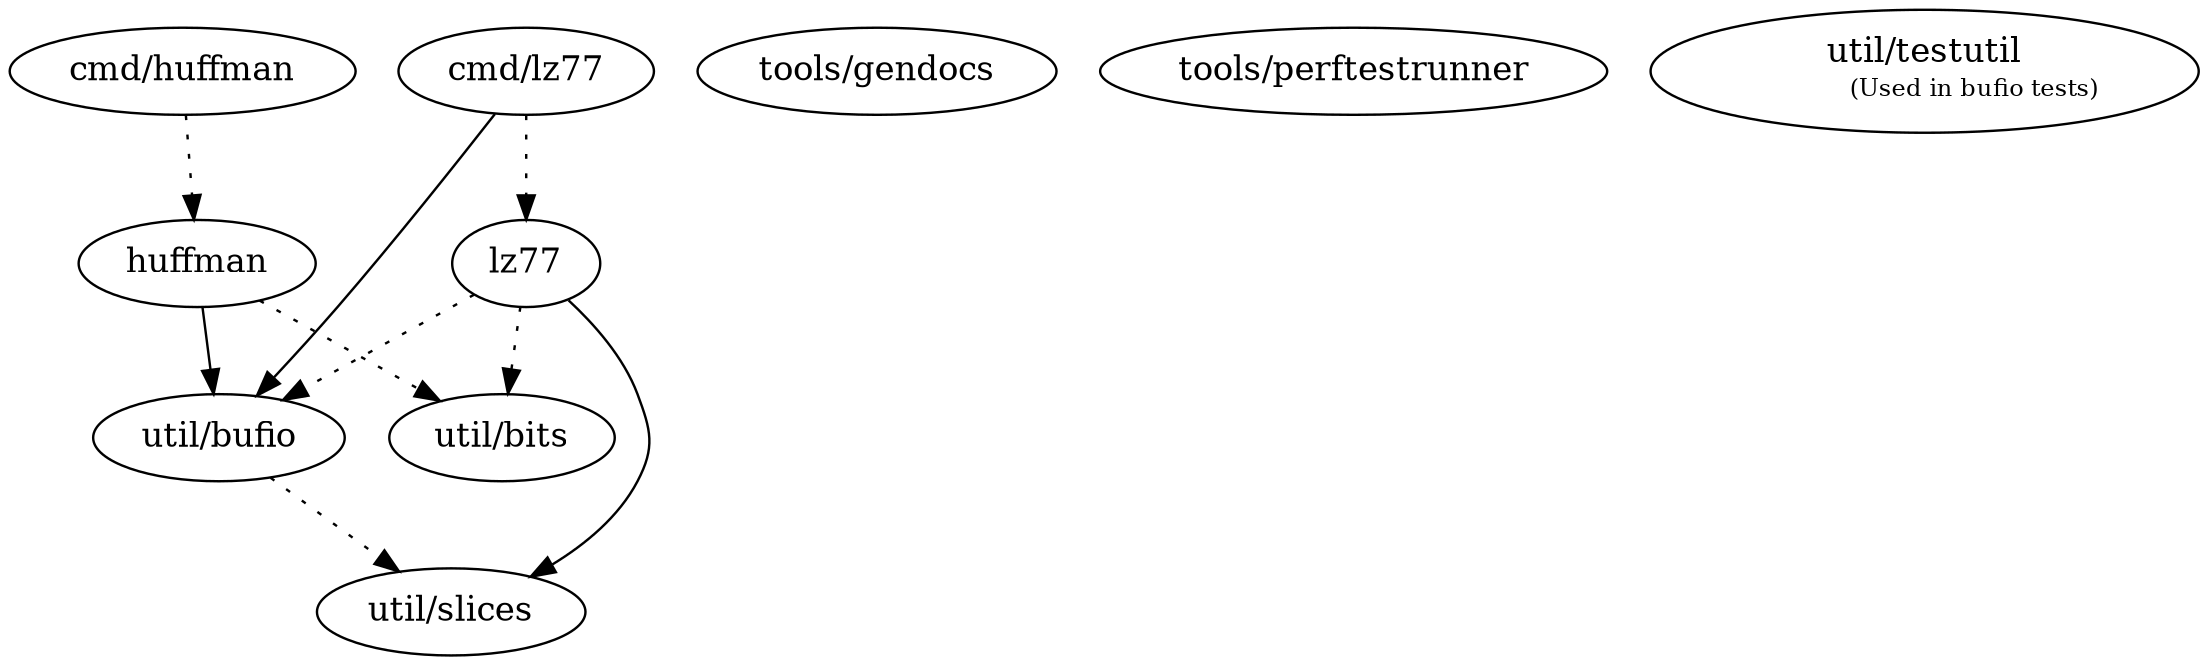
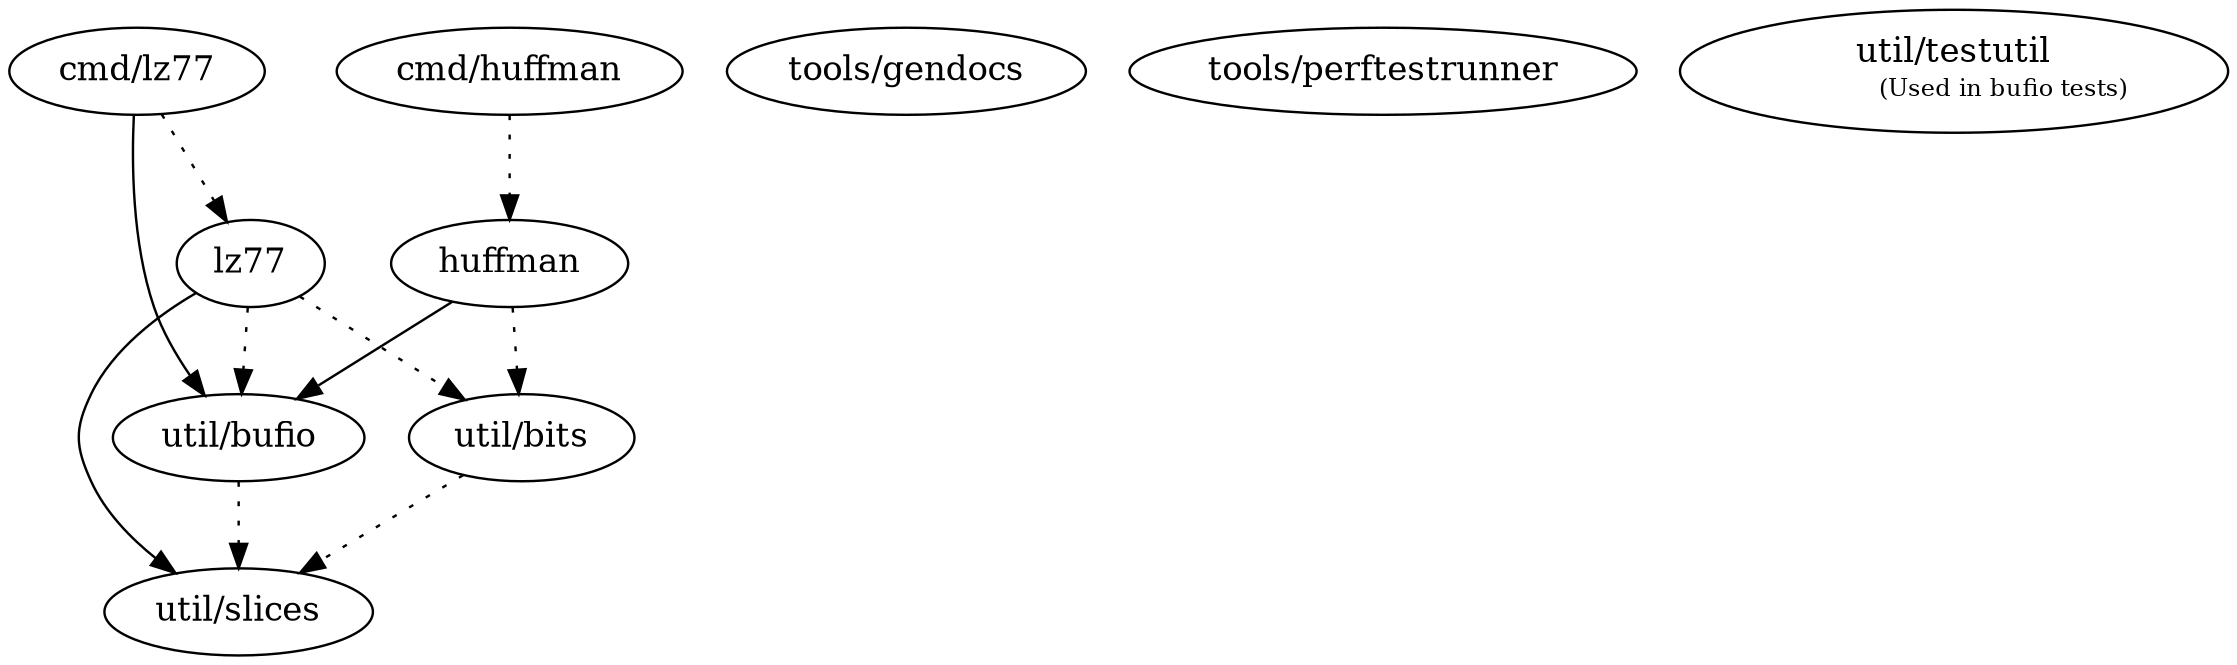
edge "util/bits" -> "util/slices": added
